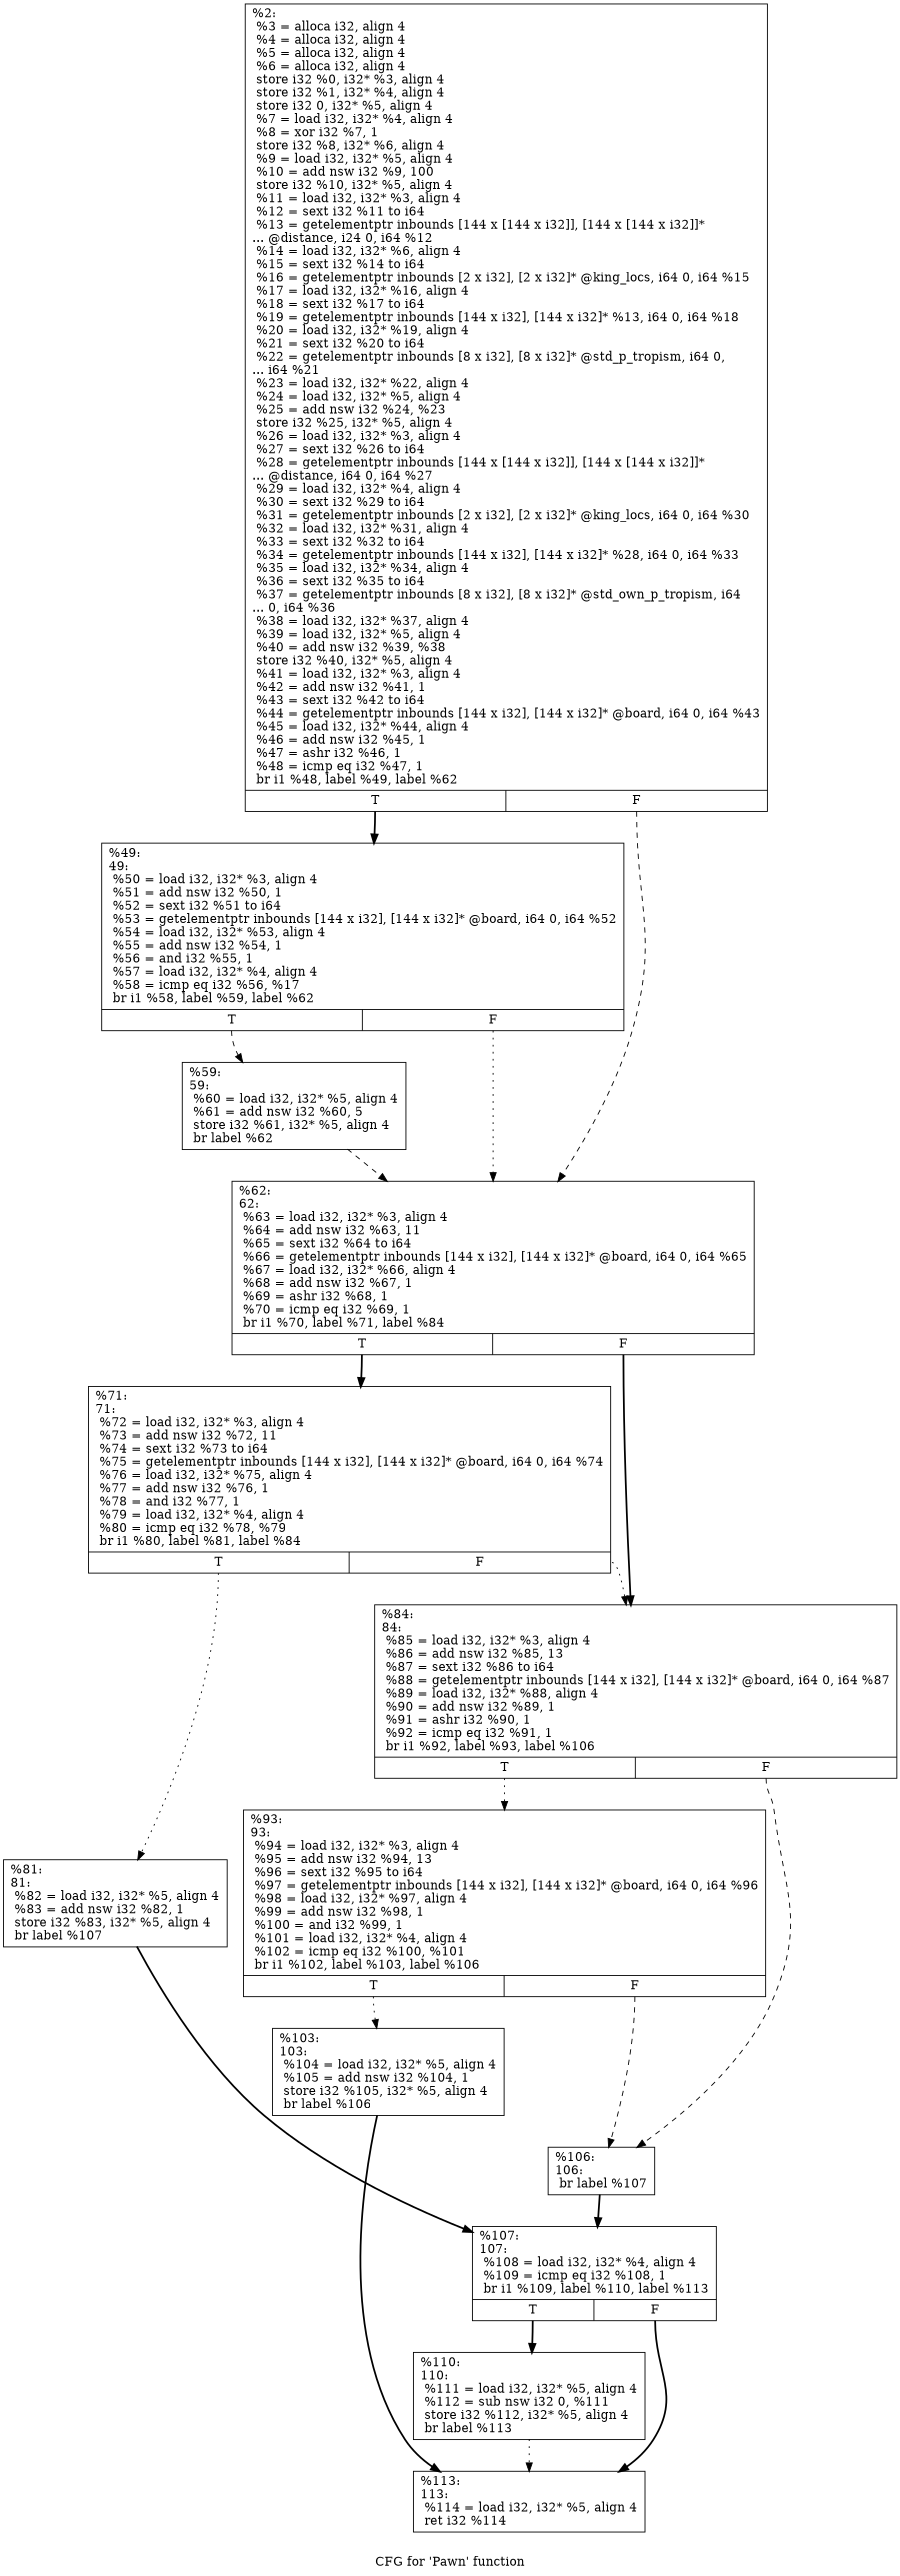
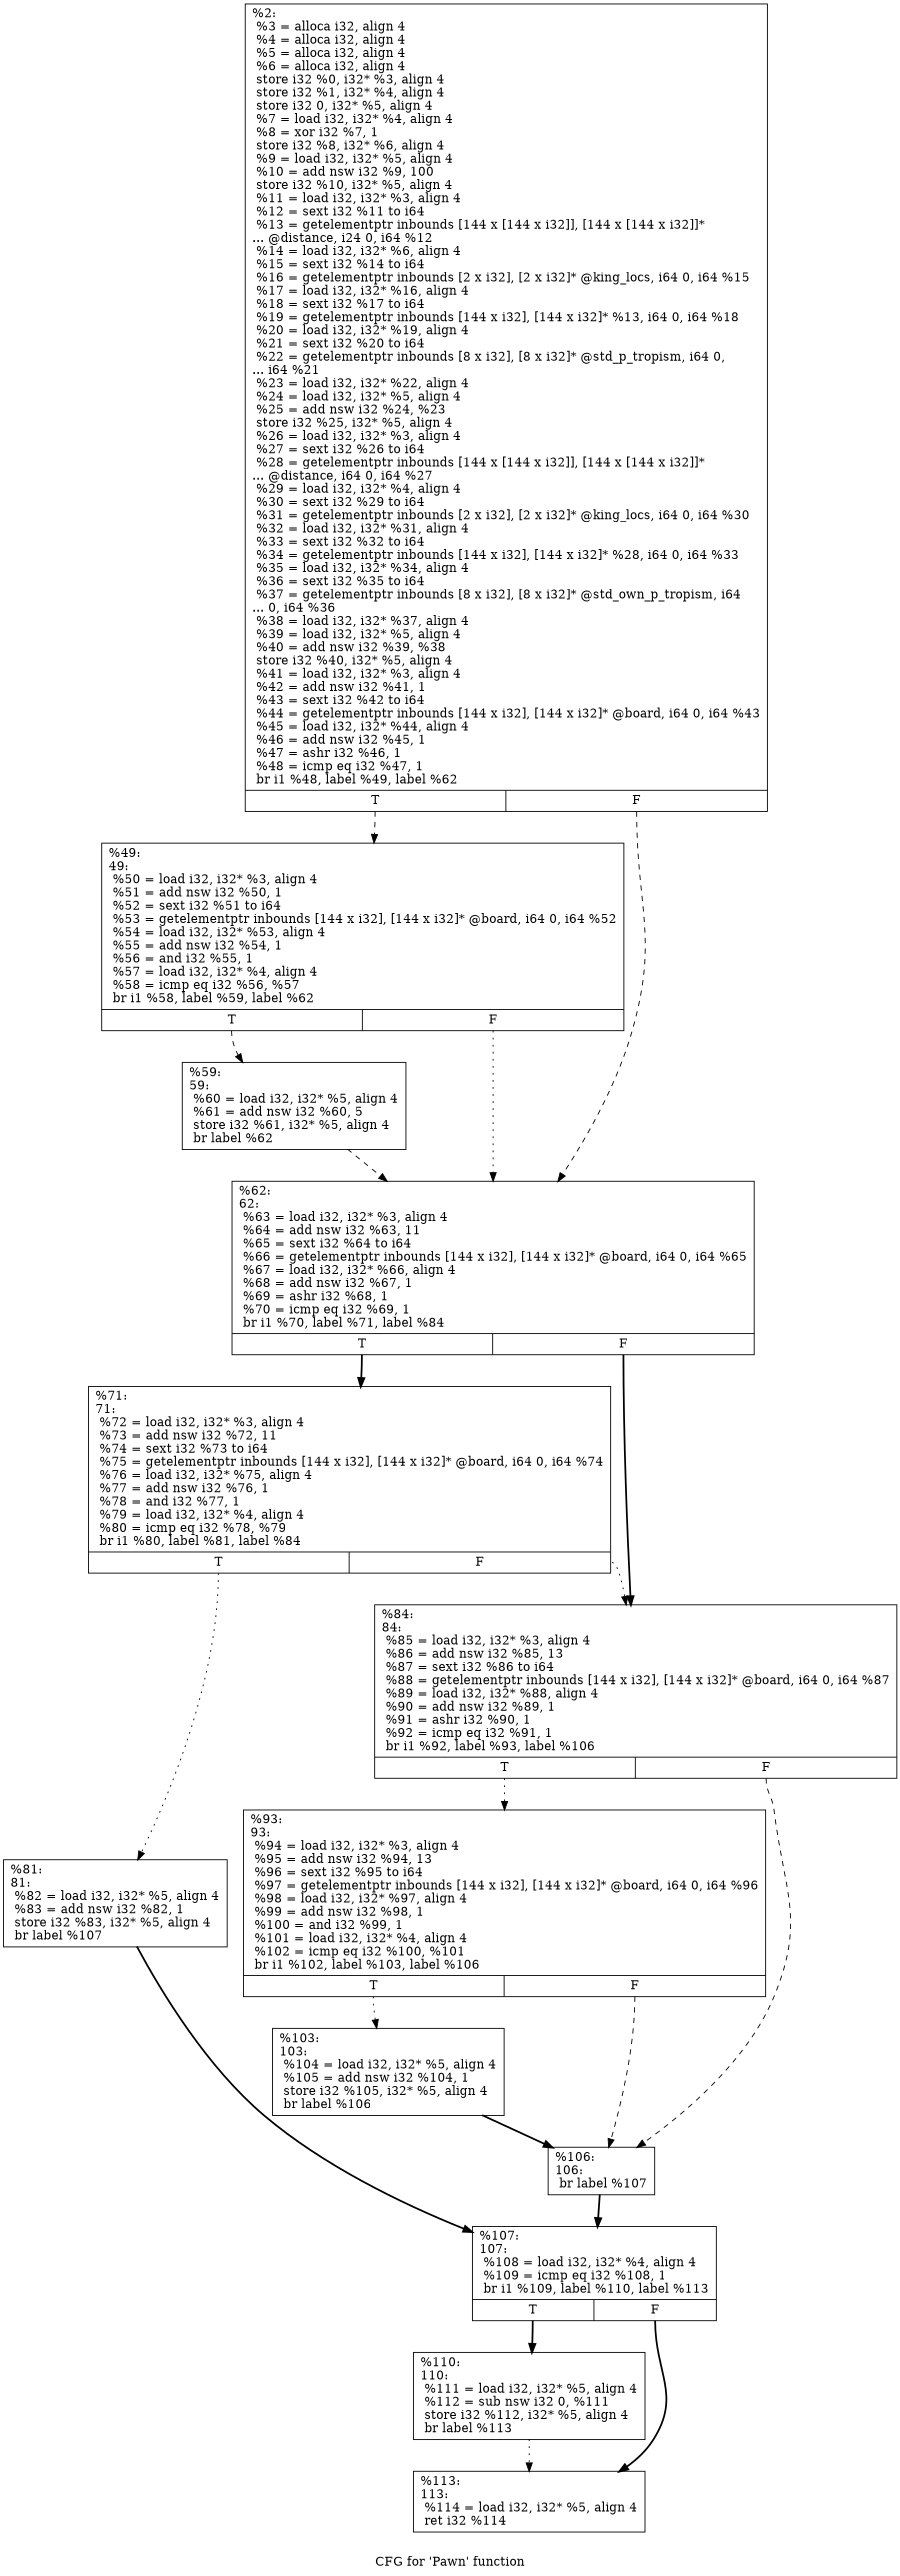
edge "%2:" -> "%49:": style bold -> dashed
node "%49:": text "%58 = icmp eq i32 %56, %17" -> "%58 = icmp eq i32 %56, %57"
edge "%103:" -> "%113:": now "%103:" -> "%106:"
